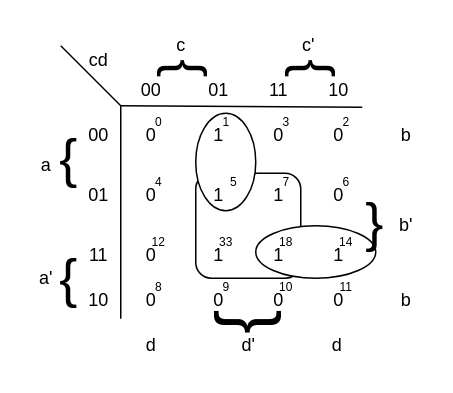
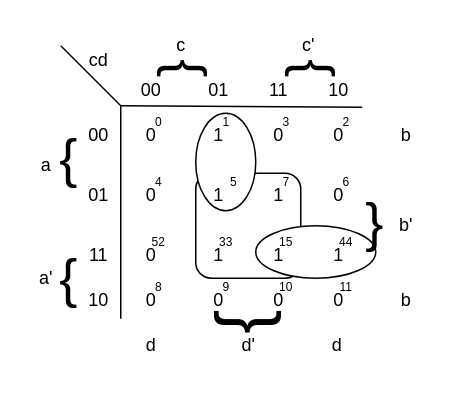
node "12": label "12" -> "52"
node "18": label "18" -> "15"
node "14": label "14" -> "44"
